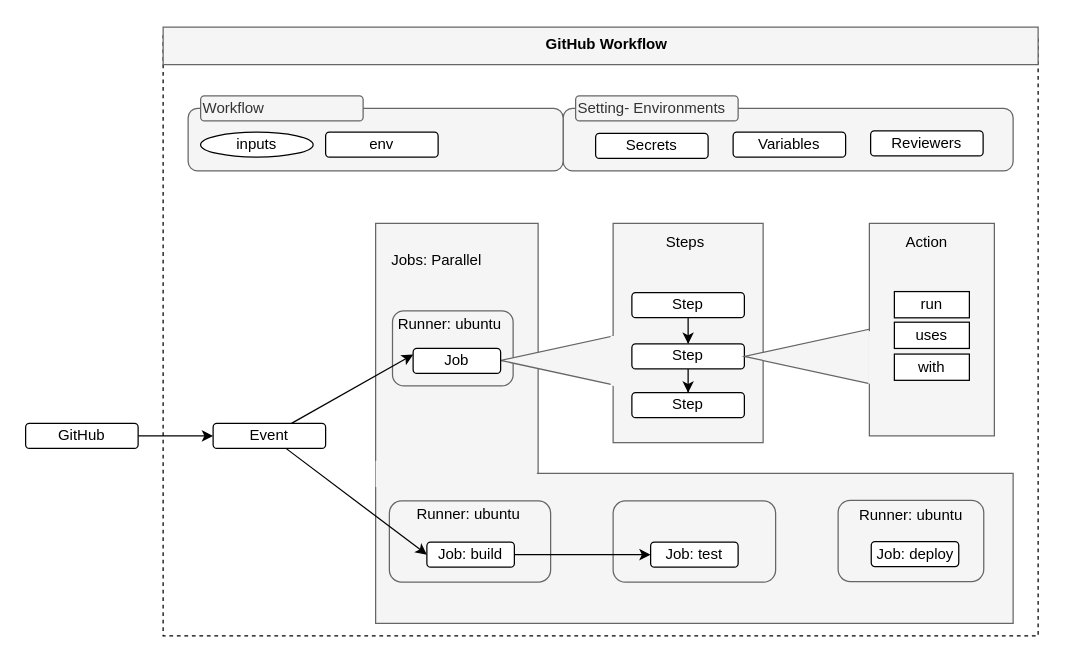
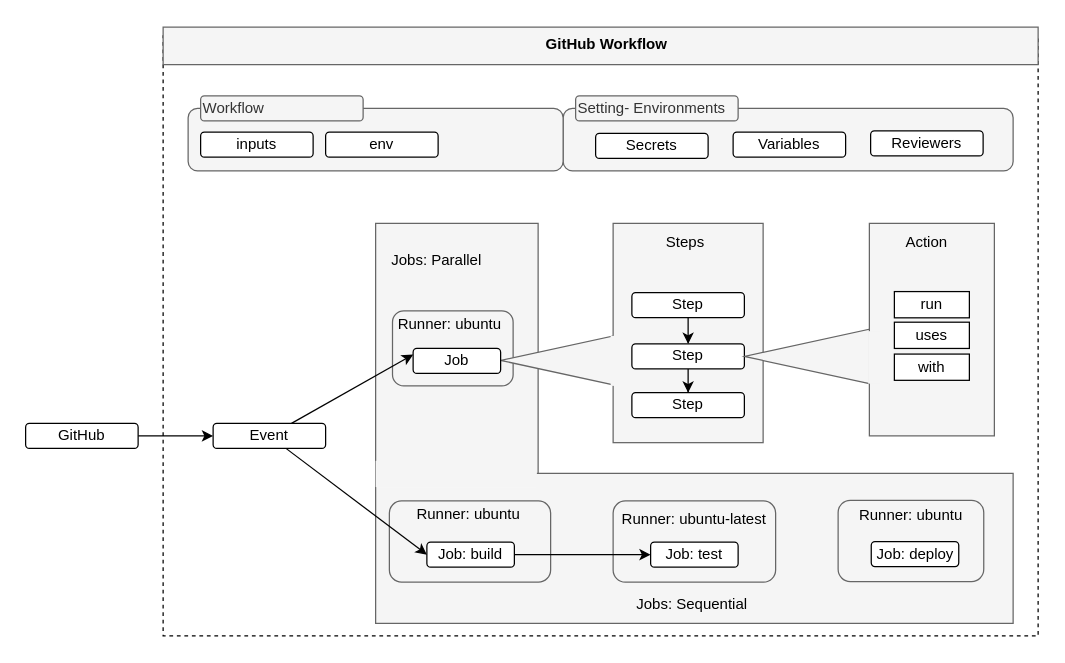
node "inputs": shape ellipse -> rounded rectangle
node "Runner: ubuntu-latest": added
node "Jobs: Sequential": added
